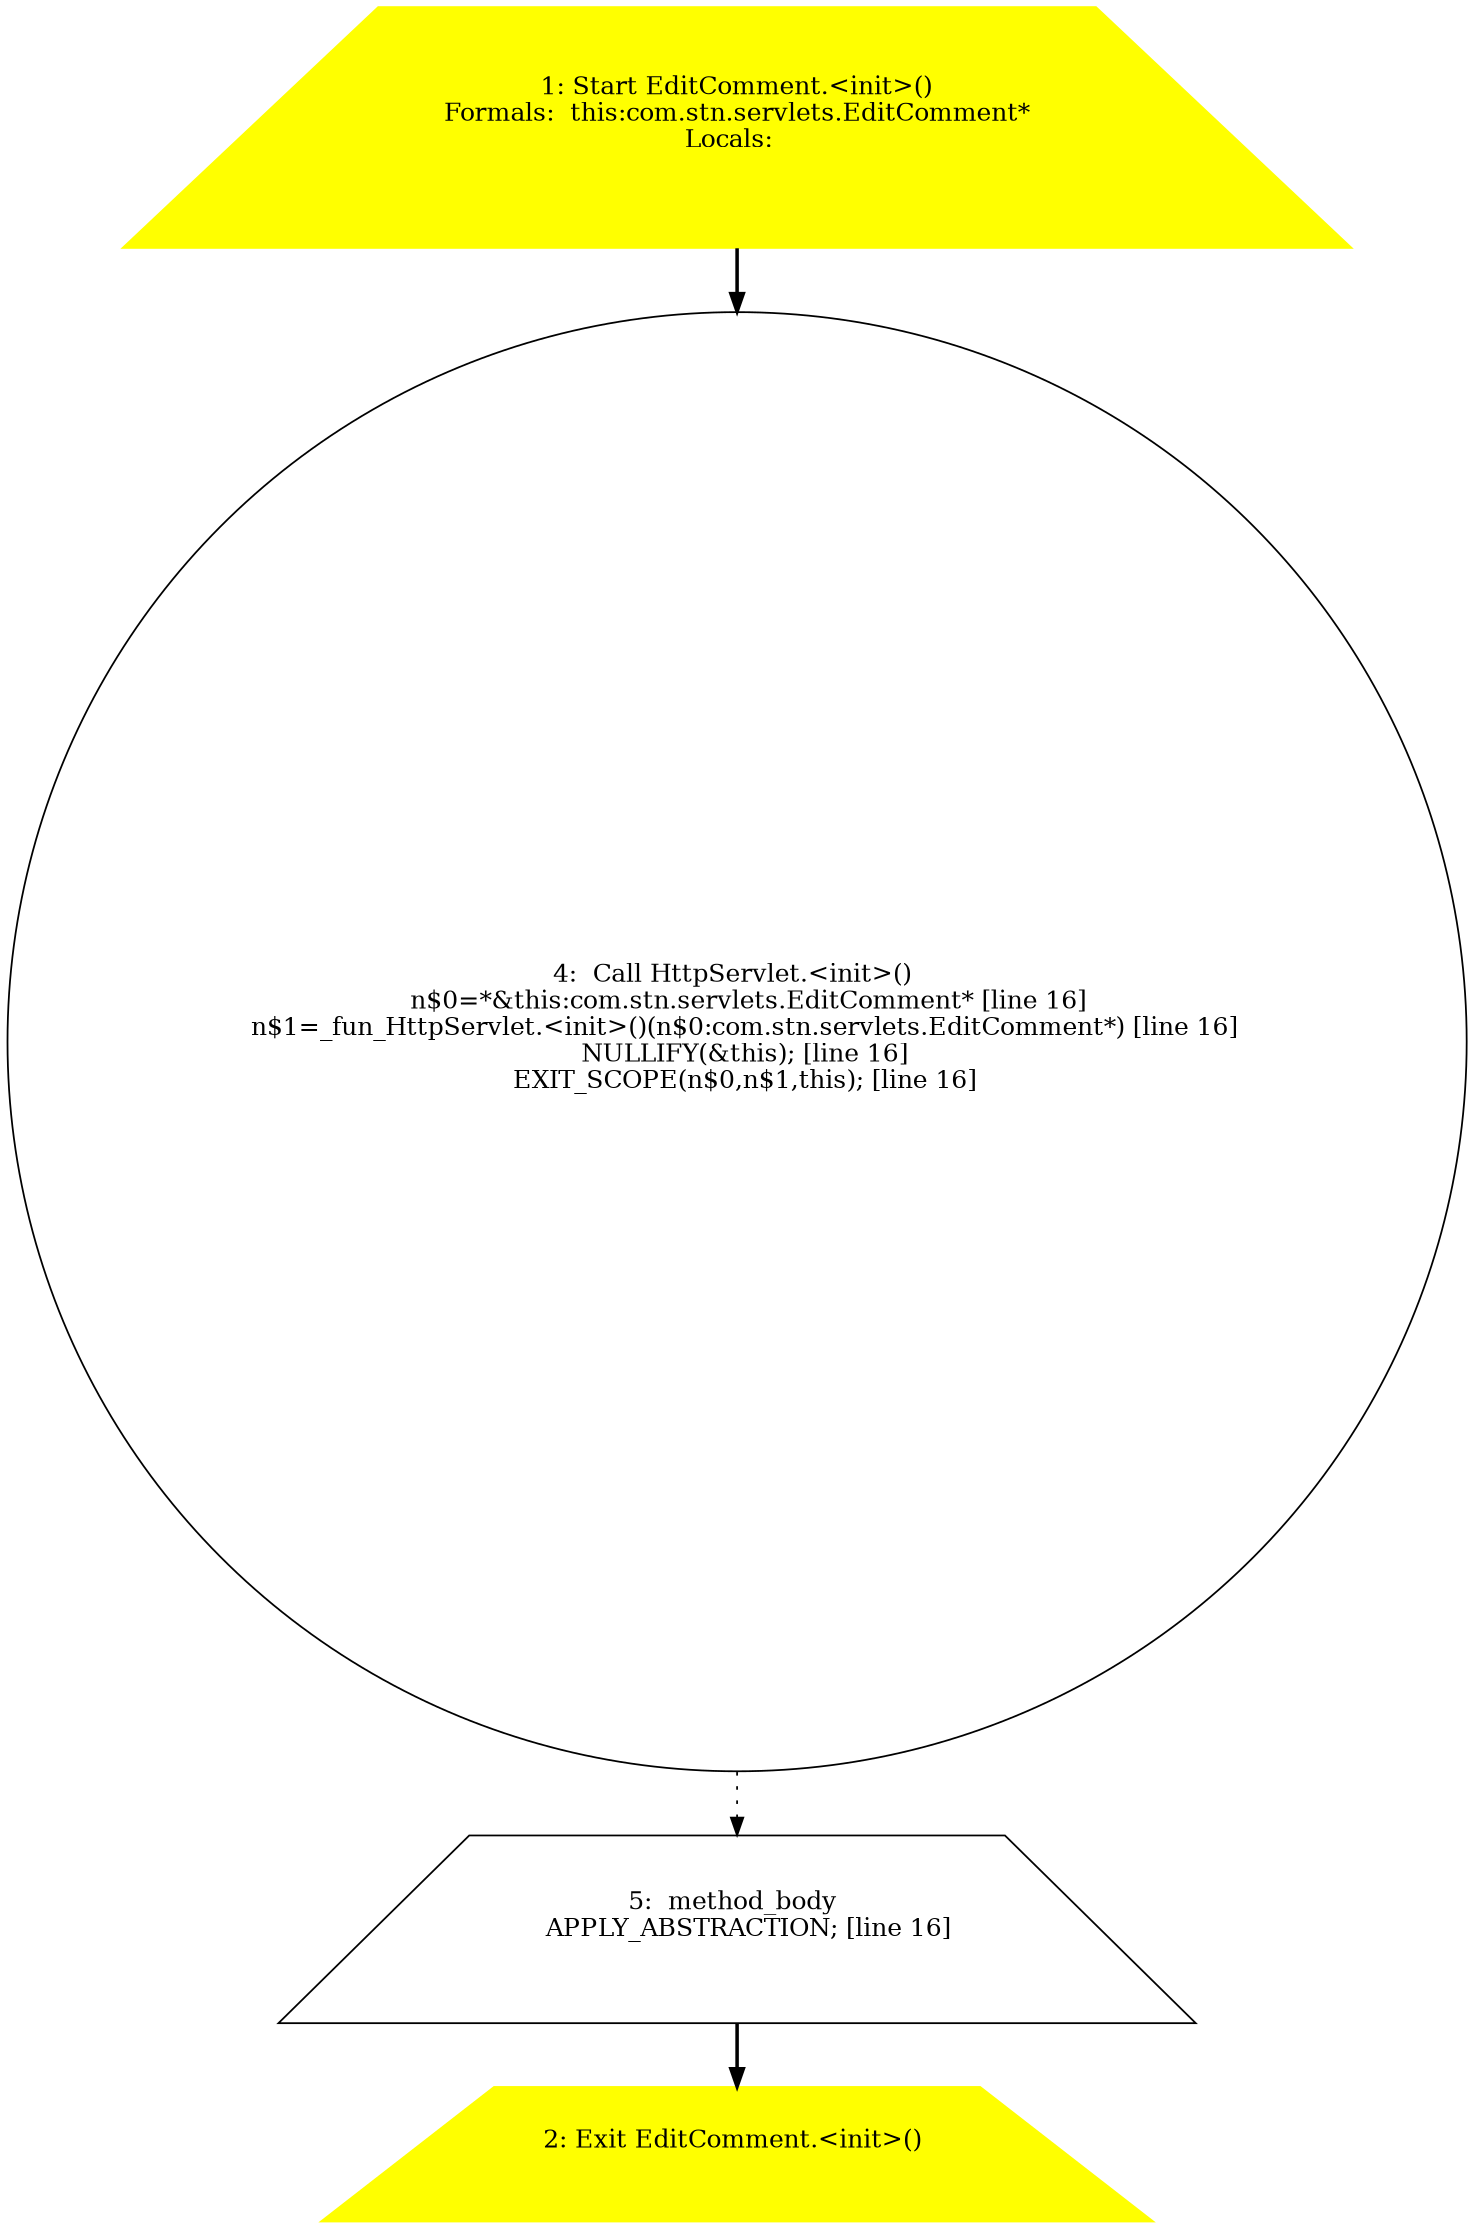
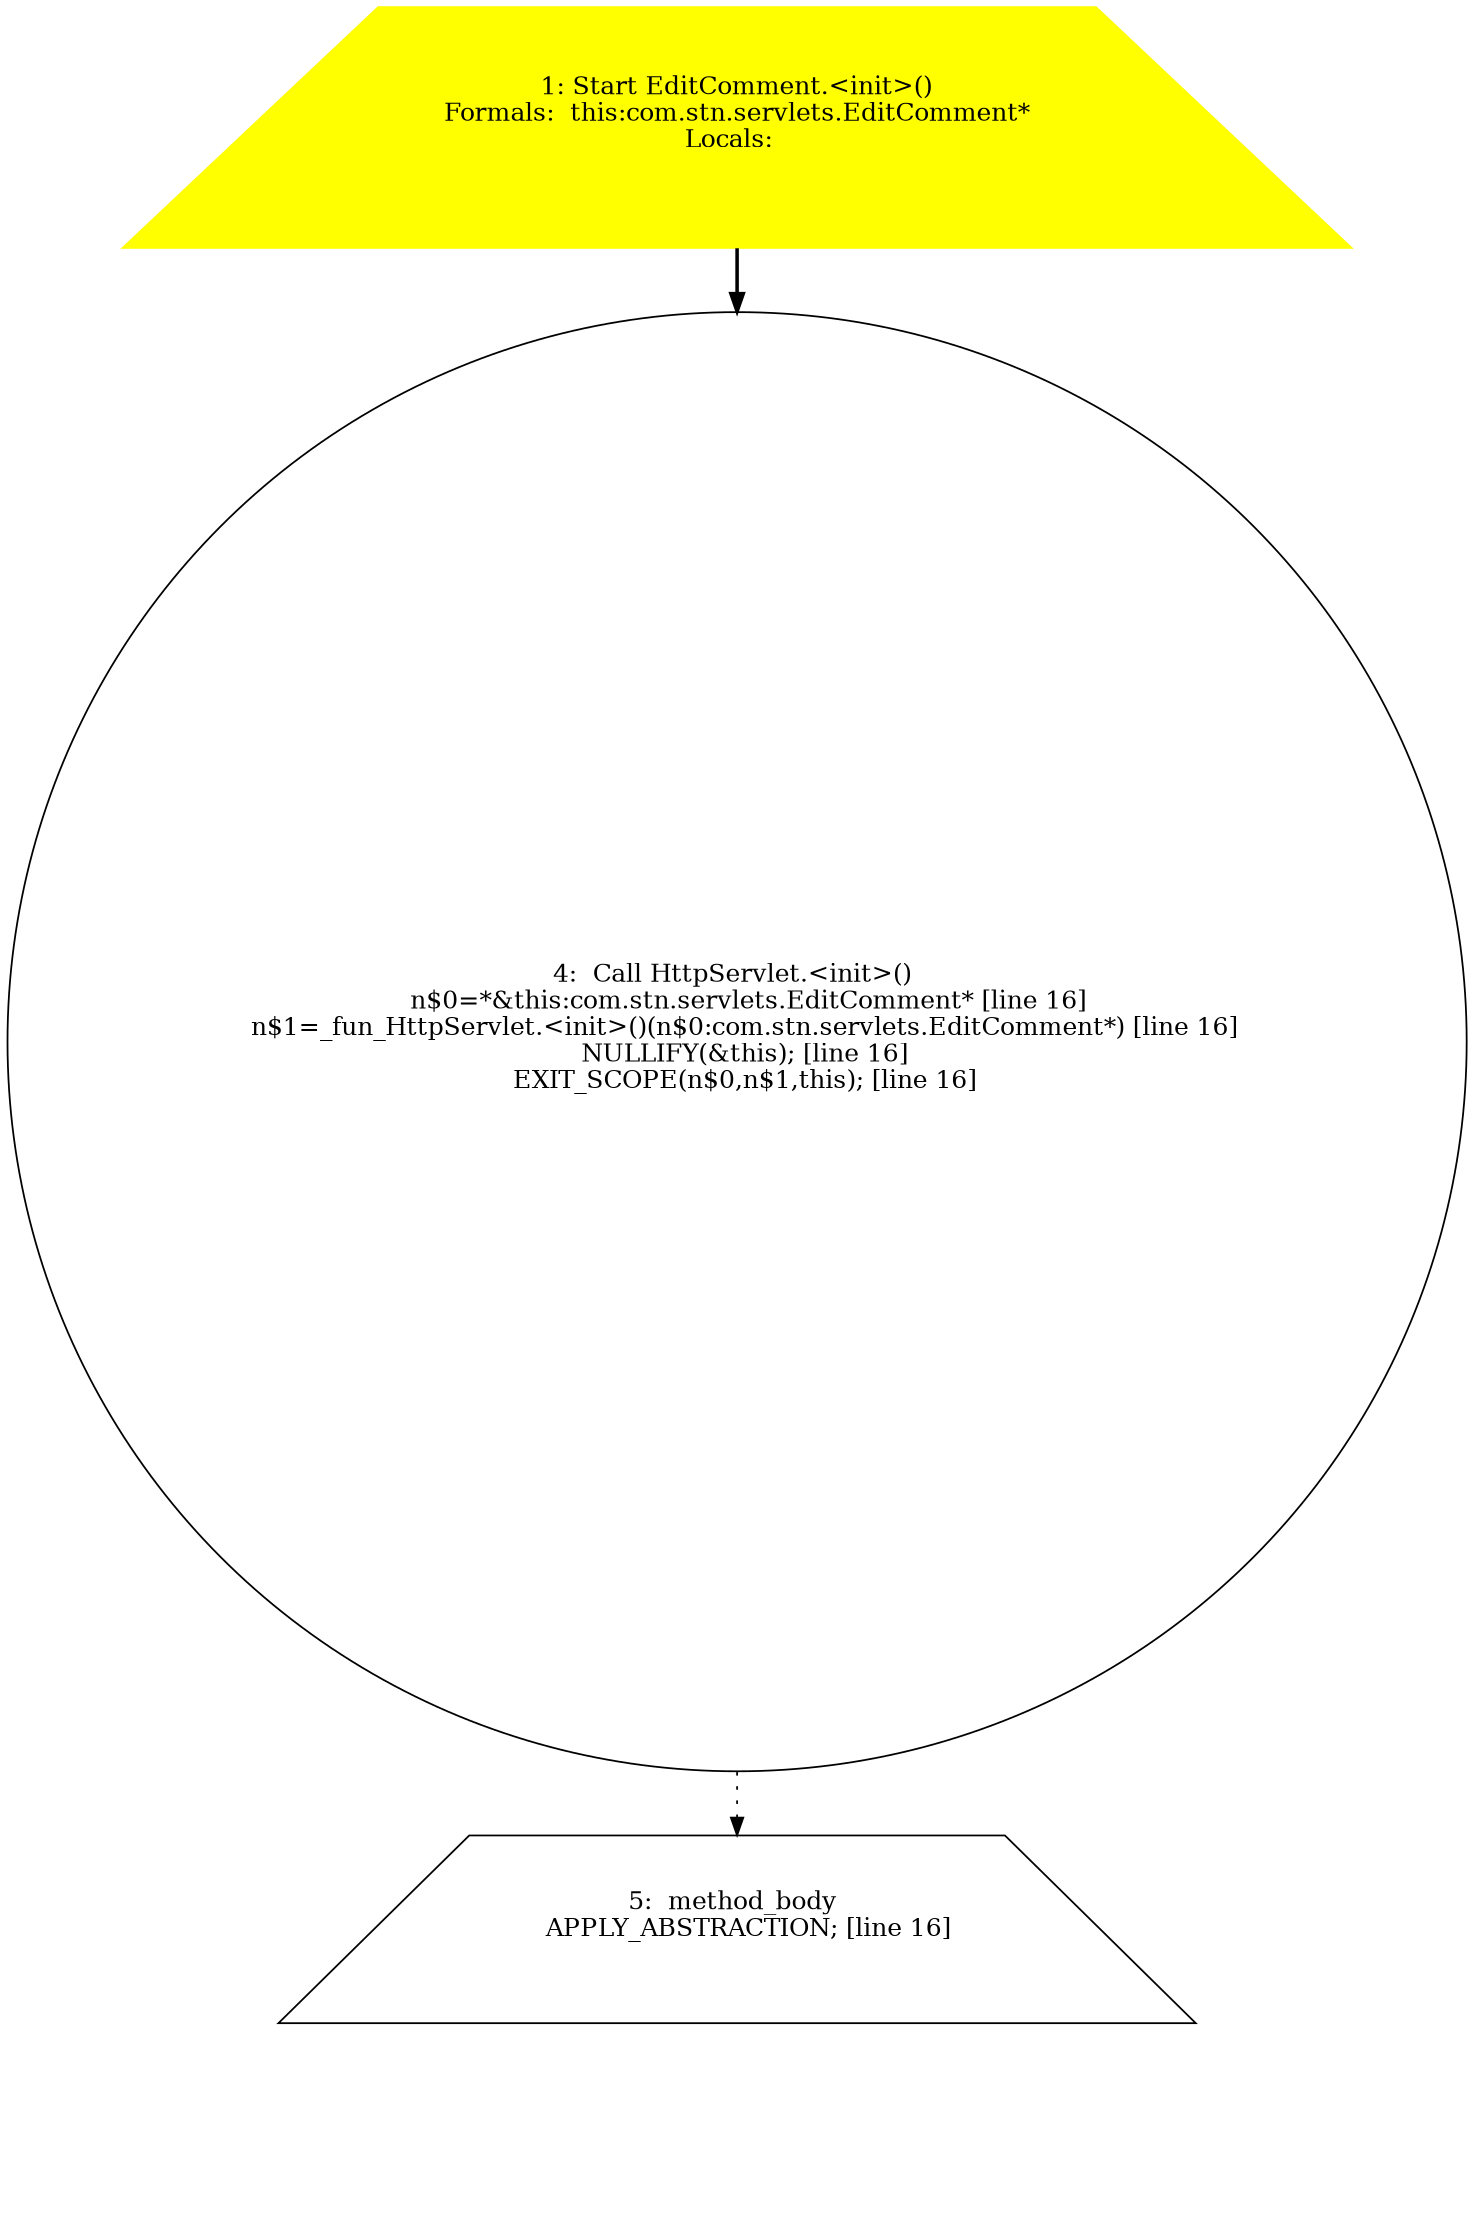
node "2: Exit EditComment.<init>()": removed
